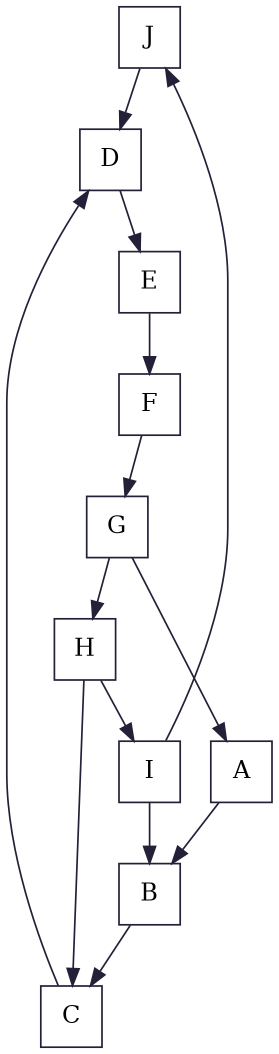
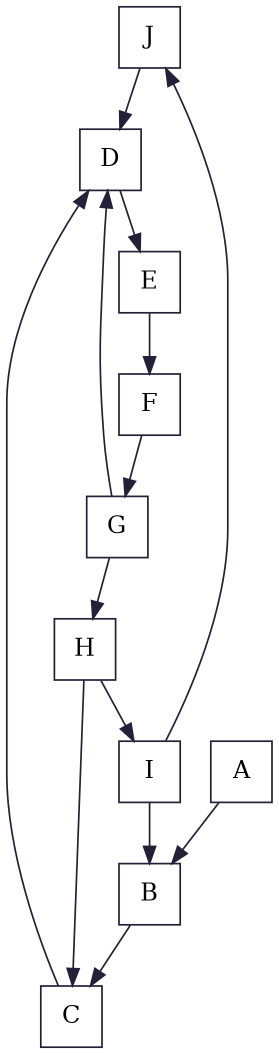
edge "G" -> "A": now "G" -> "D"
